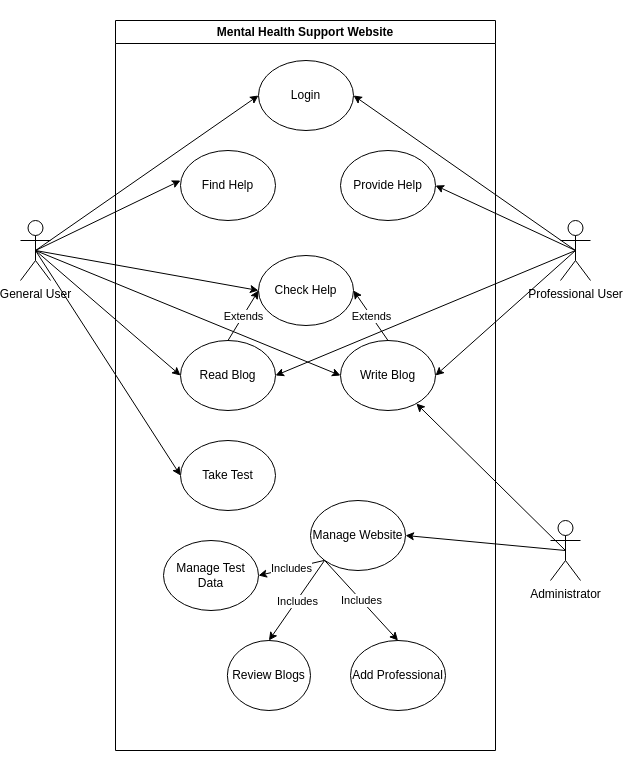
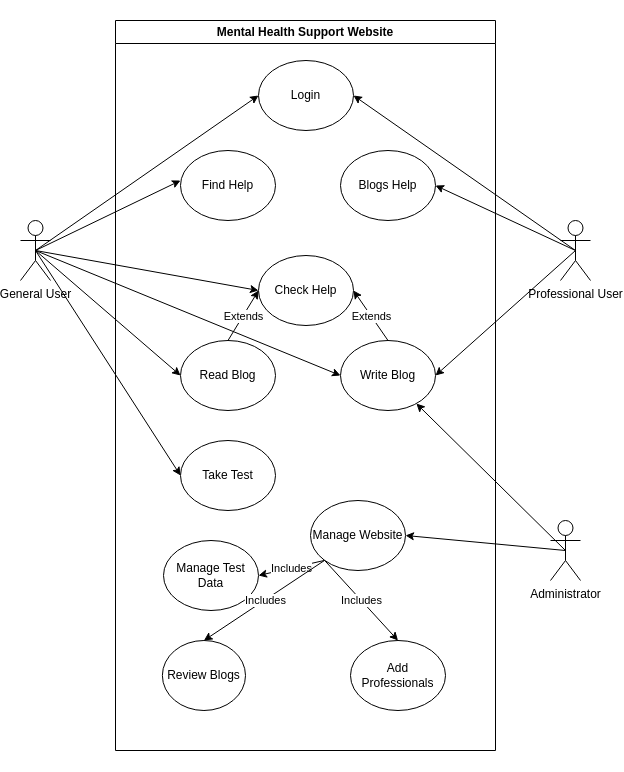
node "Provide Help": label "Provide Help" -> "Blogs Help"
edge "Professional User" -> "Read Blog": removed
node "Review Blogs": moved (269, 676) -> (204, 676)
node "Add Professional": label "Add Professional" -> "Add Professionals"
